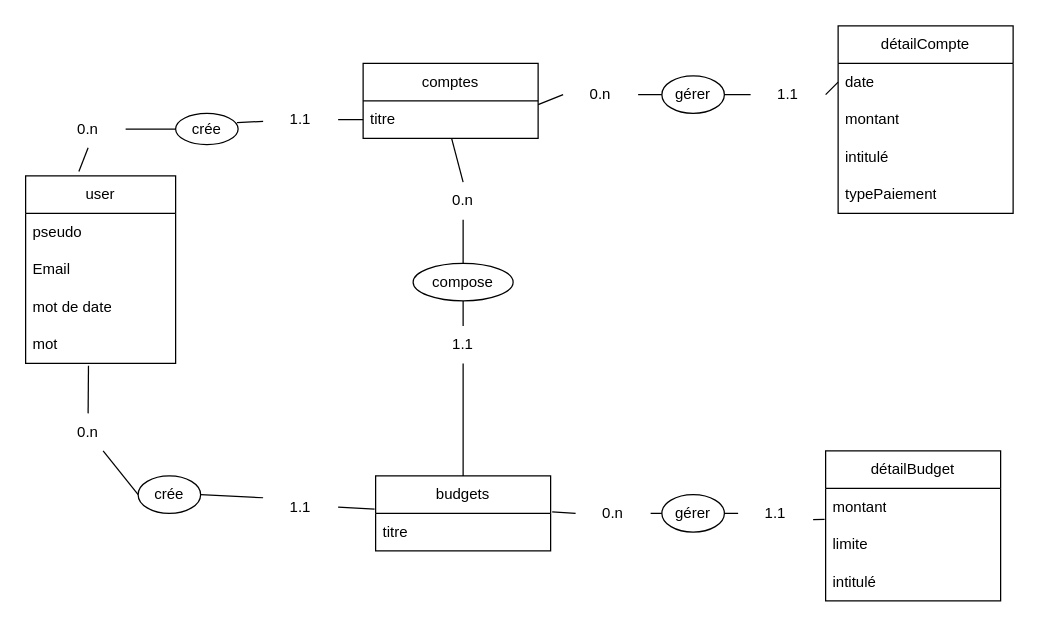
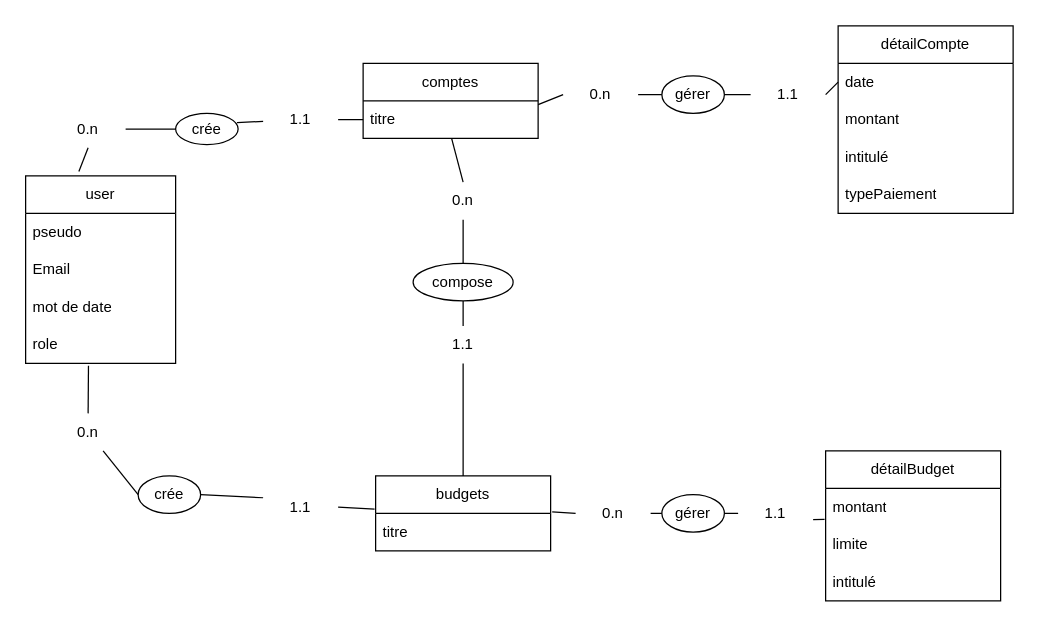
node "mot": label "mot" -> "role"
